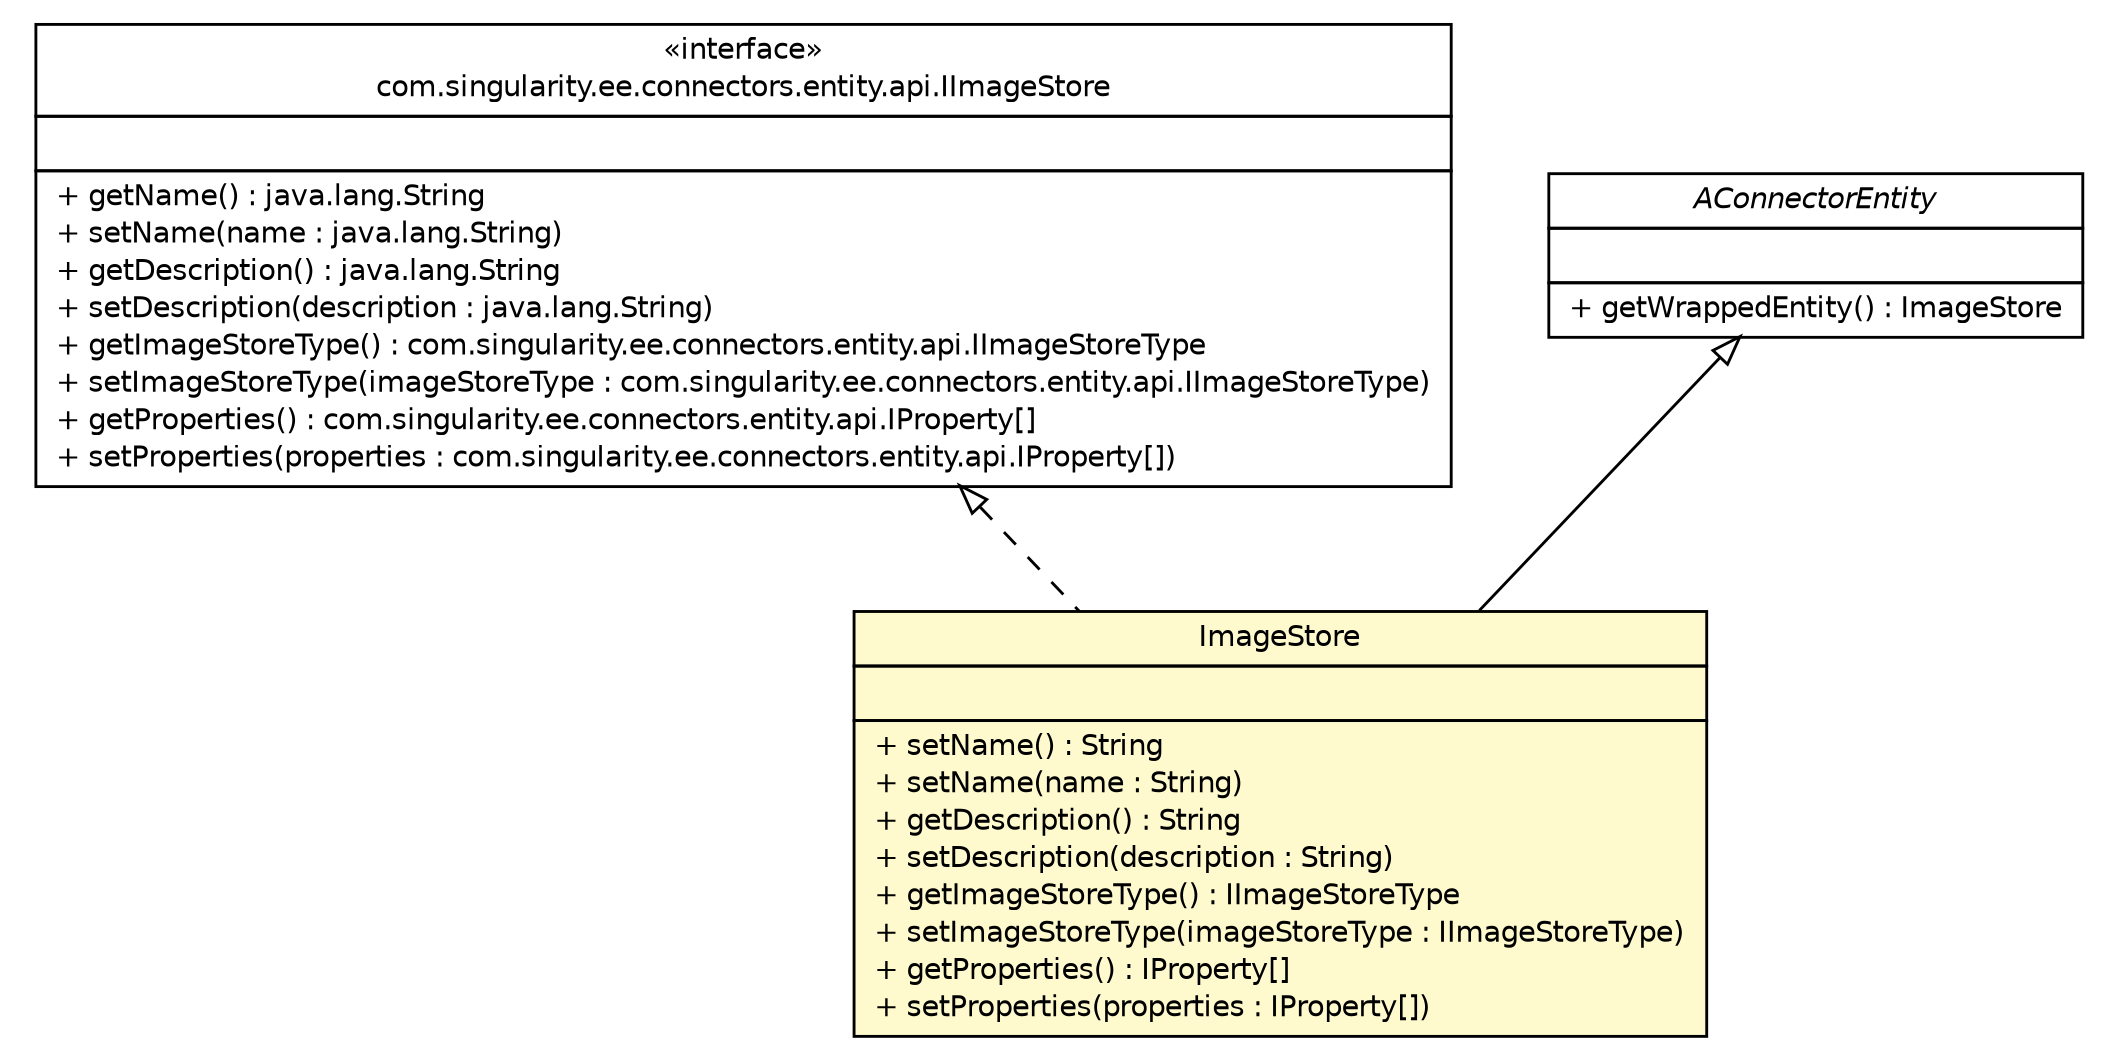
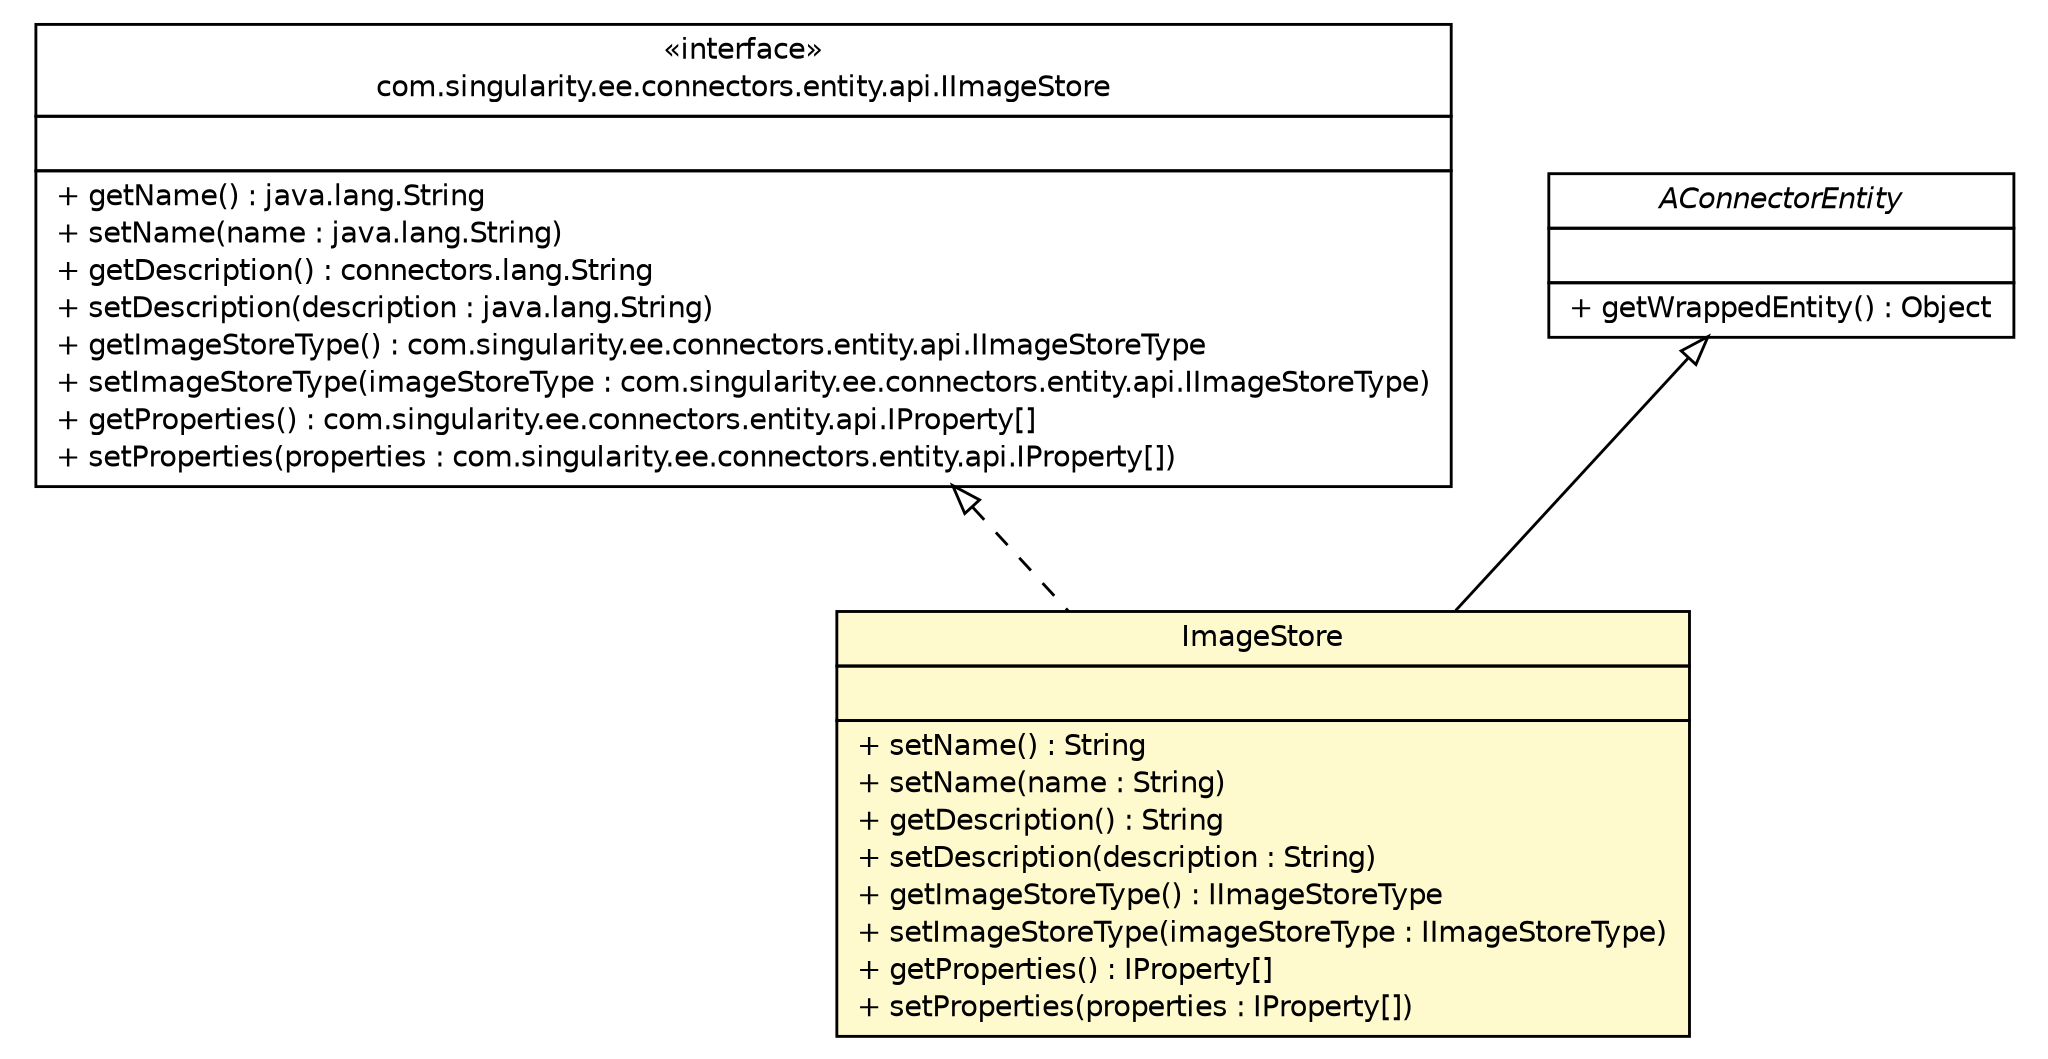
node "com.singularity.ee.connectors.entity.api.IImageStore": text "+ getDescription() : java.lang.String" -> "+ getDescription() : connectors.lang.String"
node "AConnectorEntity": text "+ getWrappedEntity() : ImageStore" -> "+ getWrappedEntity() : Object"
